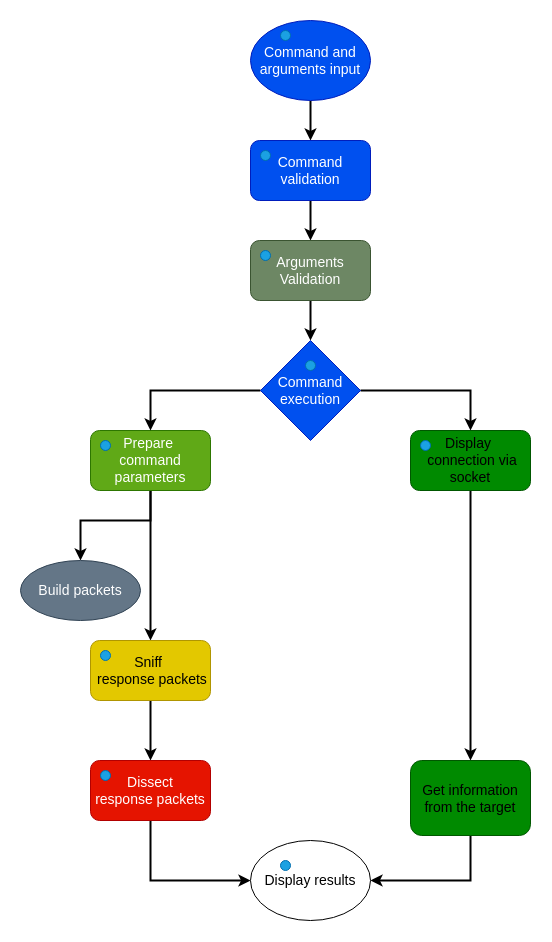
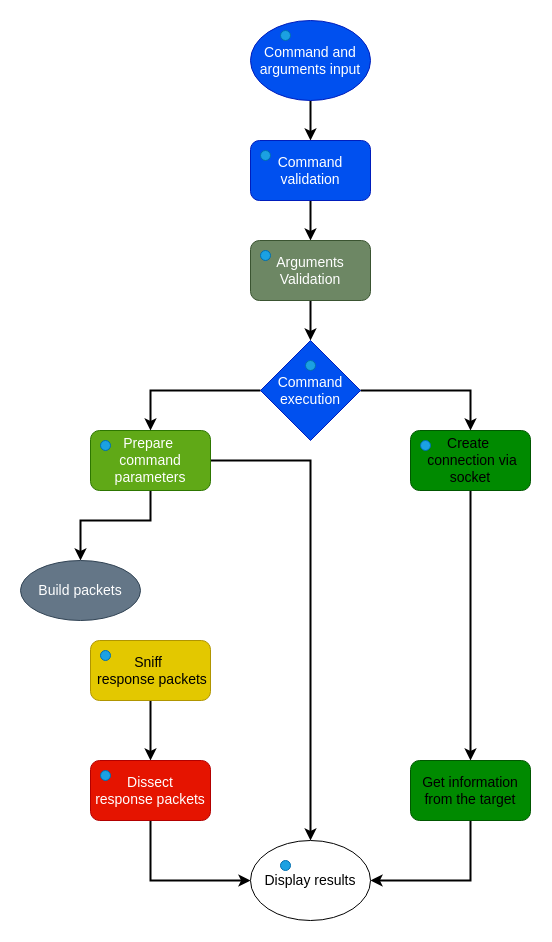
node "Display connection via socket": label "Display connection via socket" -> "Create connection via socket"
edge "Prepare command parameters" -> "Sniff response packets": now "Prepare command parameters" -> "Display results"
node "Get information from the target": size 120x75 -> 120x60
